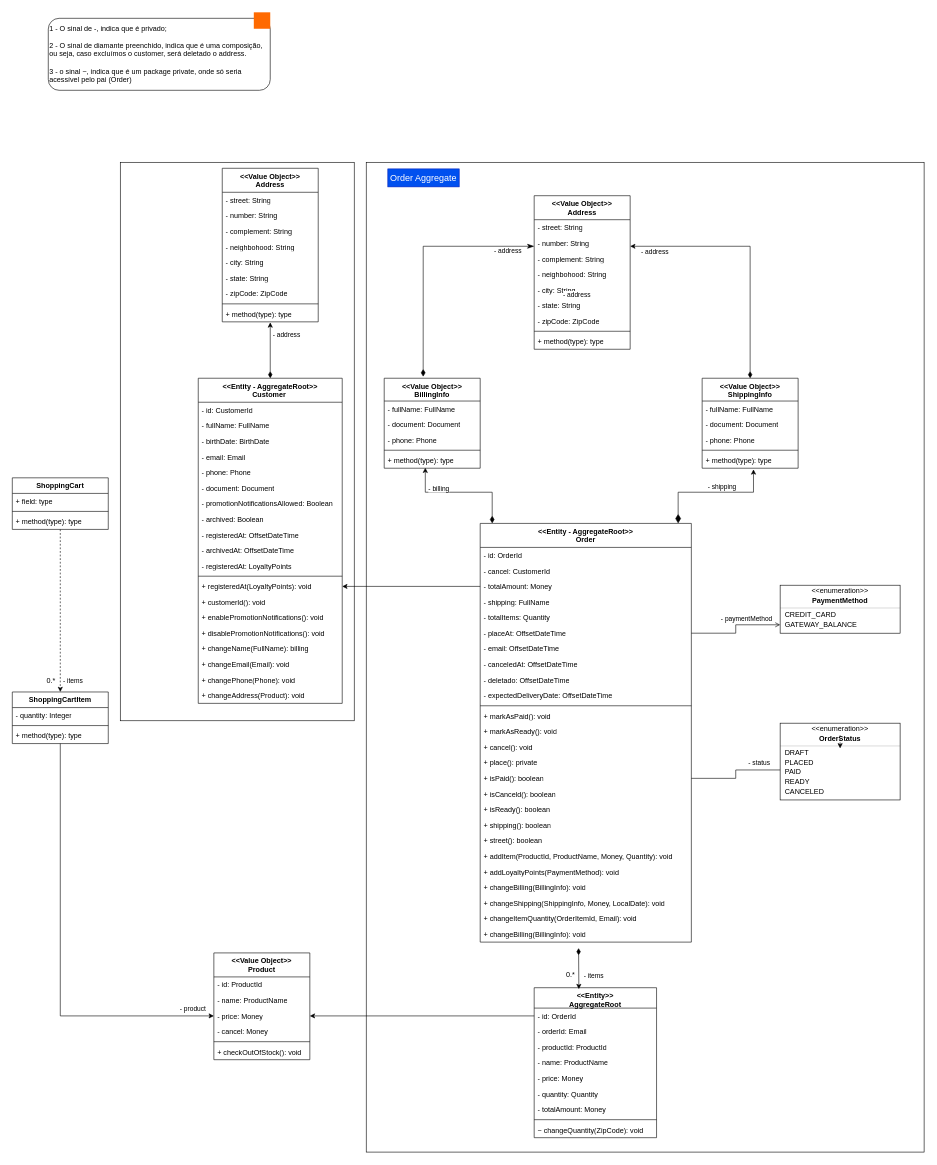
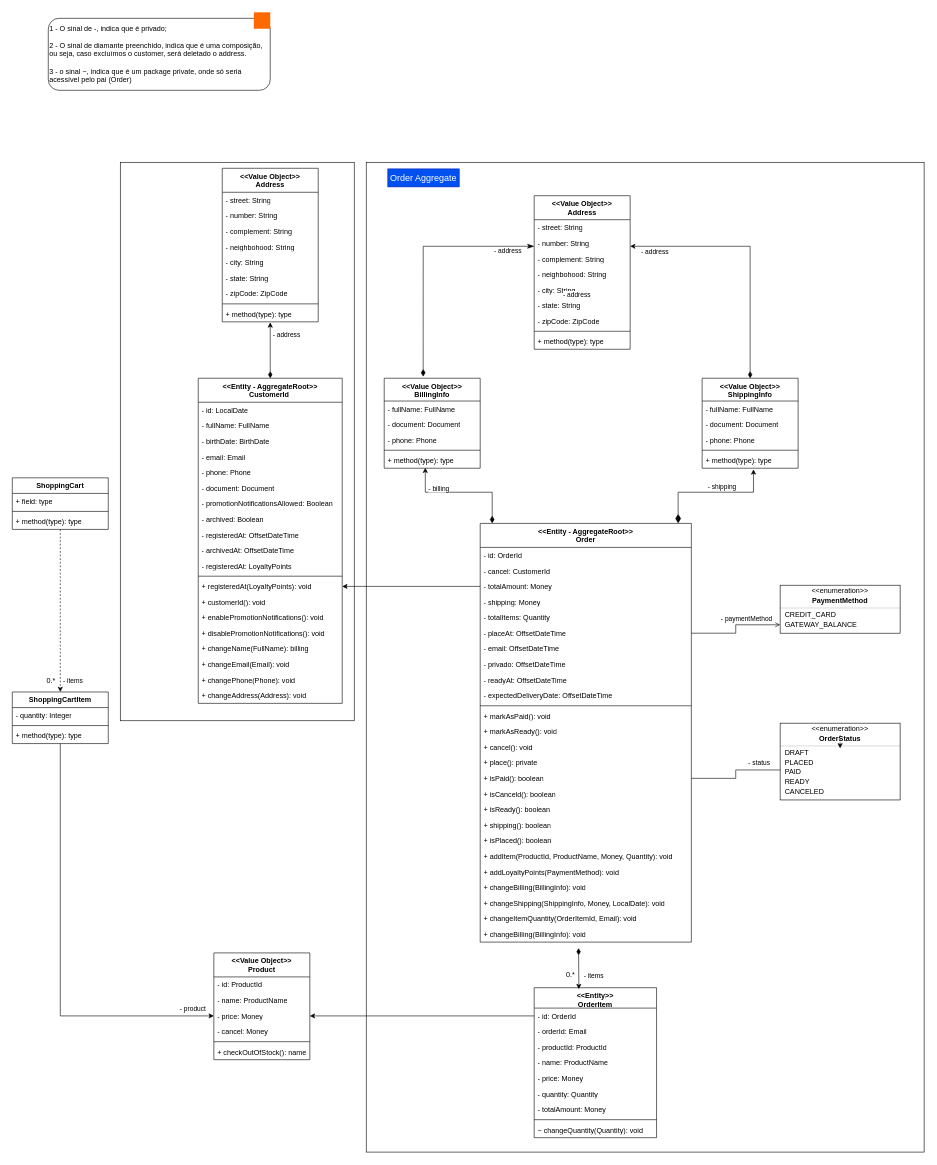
node "<<Entity - AggregateRoot>> Customer": label "<<Entity - AggregateRoot>> Customer" -> "<<Entity - AggregateRoot>> CustomerId"
node "- id: CustomerId": label "- id: CustomerId" -> "- id: LocalDate"
node "- shipping: FullName": label "- shipping: FullName" -> "- shipping: Money"
node "- canceledAt: OffsetDateTime": label "- canceledAt: OffsetDateTime" -> "- privado: OffsetDateTime"
node "- deletado: OffsetDateTime": label "- deletado: OffsetDateTime" -> "- readyAt: OffsetDateTime"
node "+ changeAddress(Product): void": label "+ changeAddress(Product): void" -> "+ changeAddress(Address): void"
node "+ street(): boolean": label "+ street(): boolean" -> "+ isPlaced(): boolean"
node "<<Entity>> AggregateRoot": label "<<Entity>> AggregateRoot" -> "<<Entity>> OrderItem"
node "+ checkOutOfStock(): void": label "+ checkOutOfStock(): void" -> "+ checkOutOfStock(): name"
node "~ changeQuantity(ZipCode): void": label "~ changeQuantity(ZipCode): void" -> "~ changeQuantity(Quantity): void"
